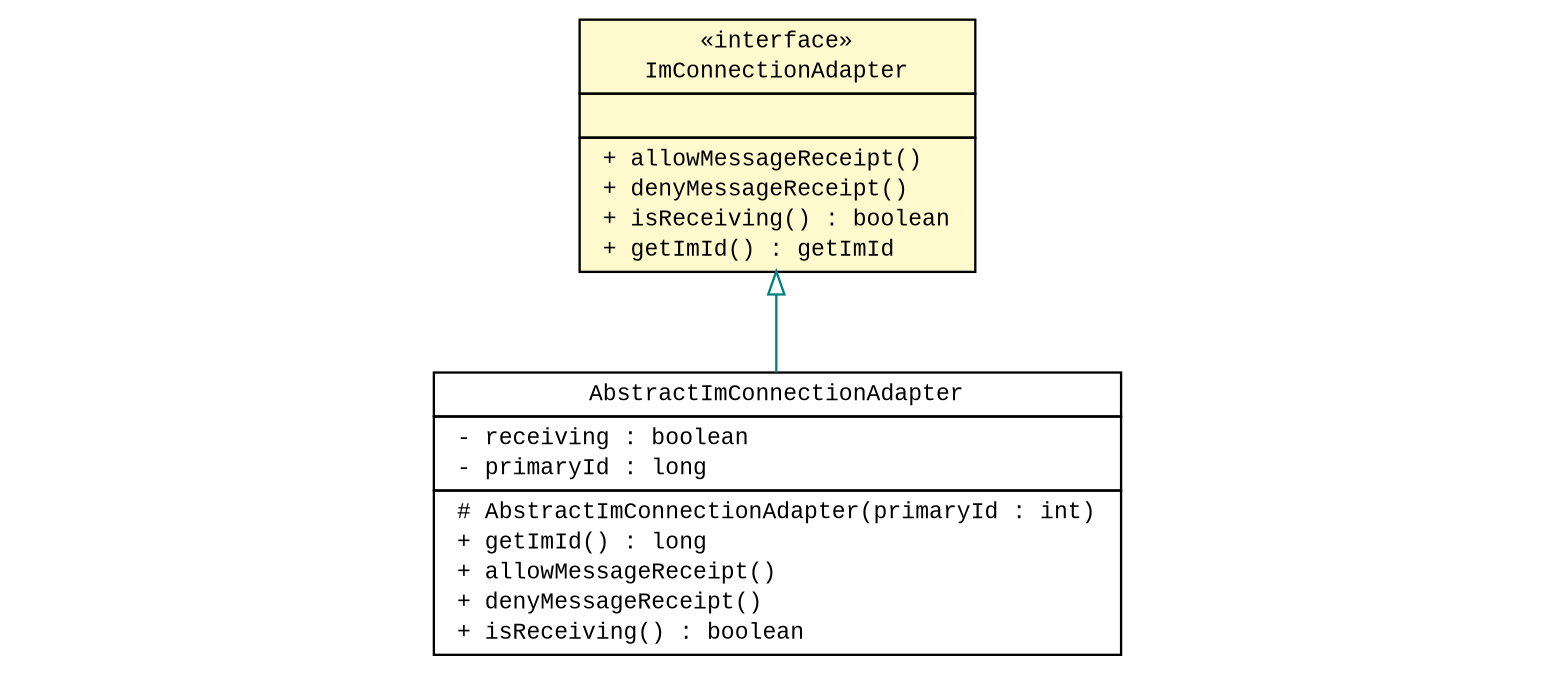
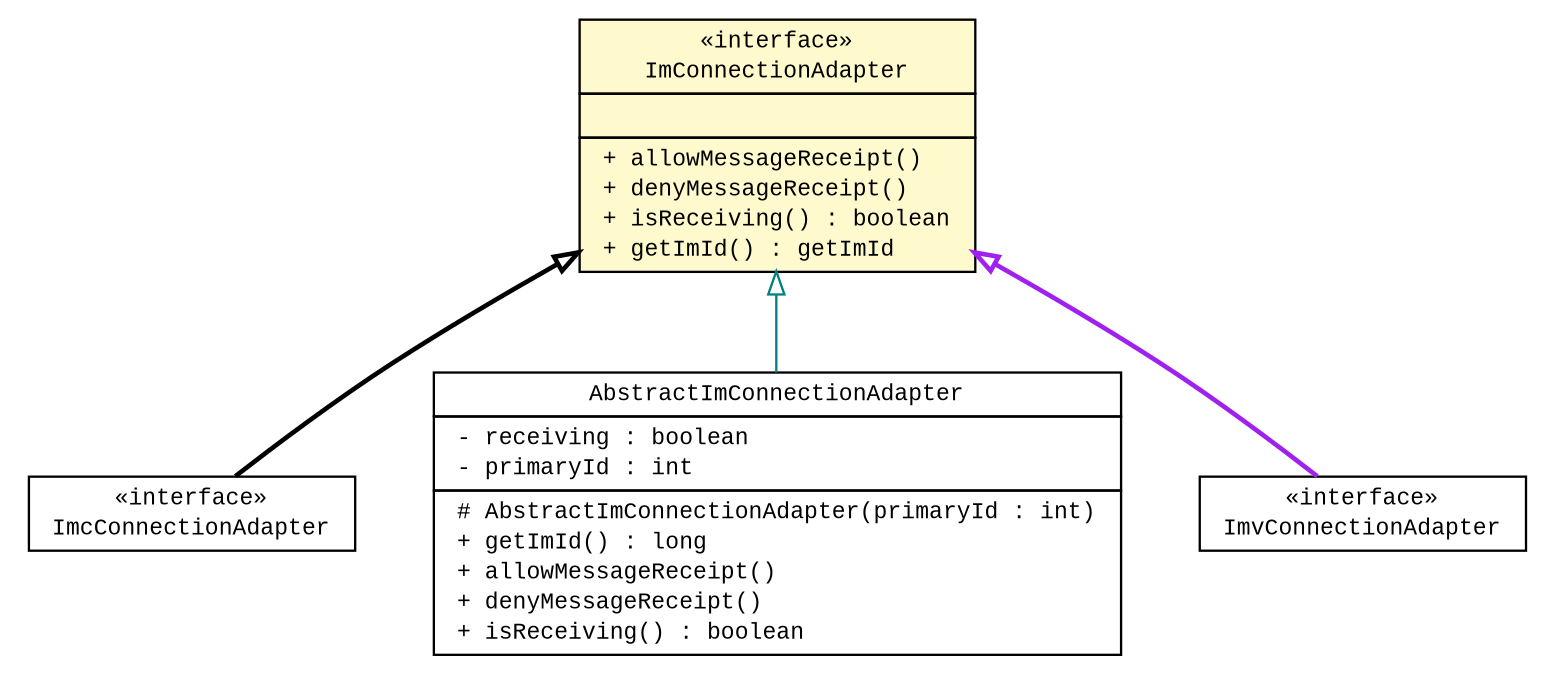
node "AbstractImConnectionAdapter": text "- primaryId : long" -> "- primaryId : int"
node "ImcConnectionAdapter": added
node "ImvConnectionAdapter": added
